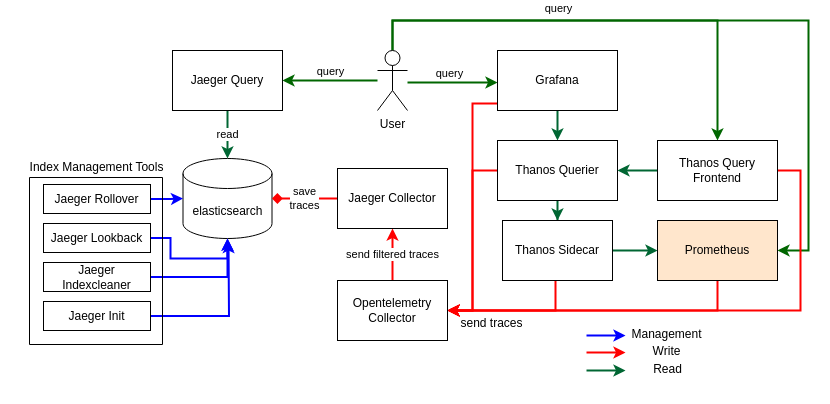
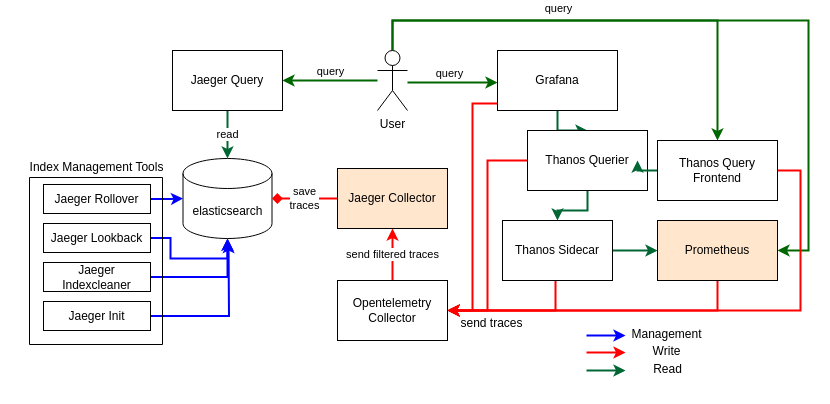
node "Thanos Querier": moved (558, 171) -> (588, 161)
node "Jaeger Collector": fillcolor #ffffff -> #ffe6cc
